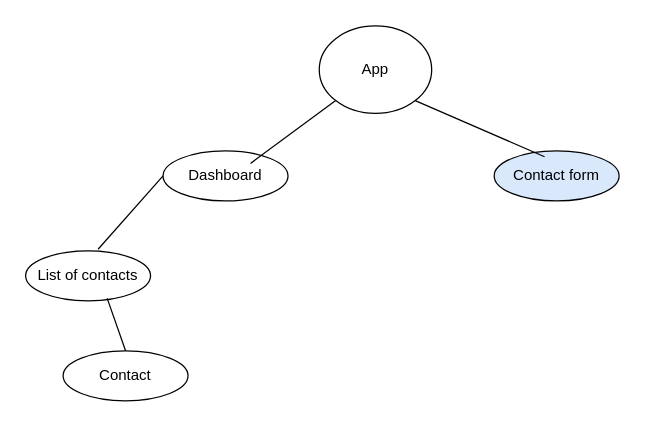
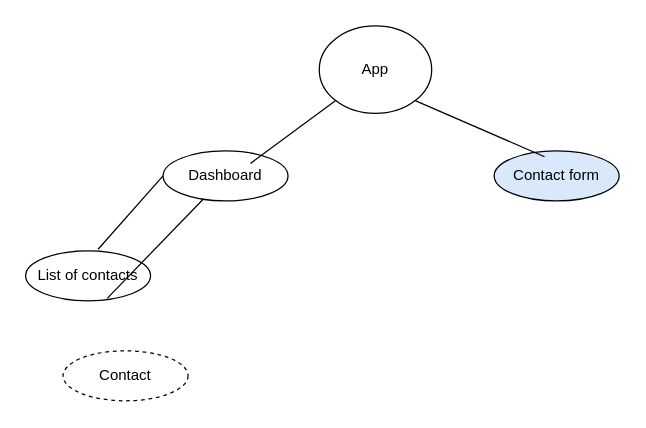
edge "List of contacts" -- "Contact": now "List of contacts" -- "Dashboard"
node "Contact": style solid -> dashed
